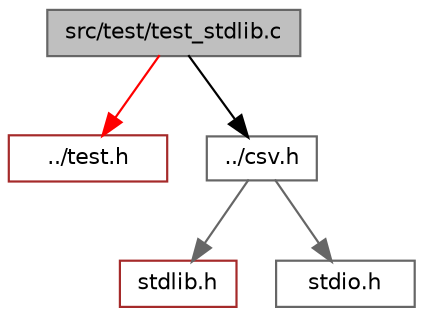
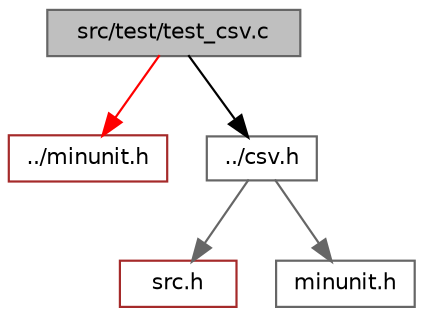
node "src/test/test_stdlib.c": label "src/test/test_stdlib.c" -> "src/test/test_csv.c"
node "../test.h": label "../test.h" -> "../minunit.h"
node "stdlib.h": label "stdlib.h" -> "src.h"
node "stdio.h": label "stdio.h" -> "minunit.h"
